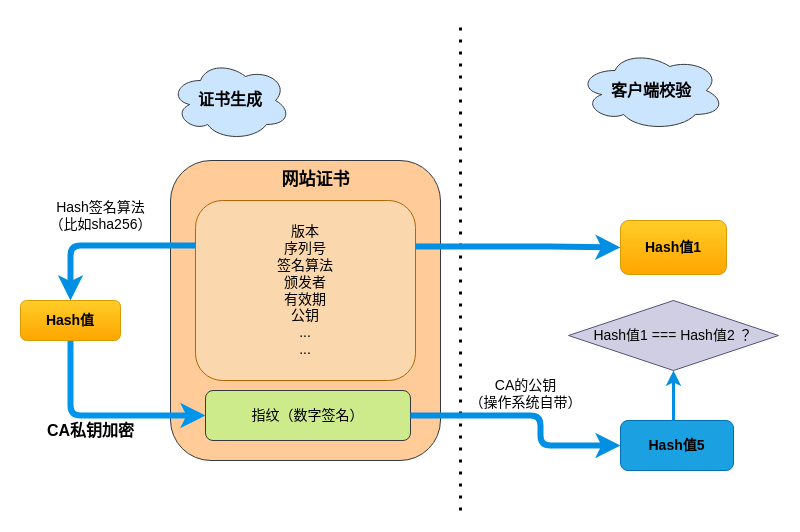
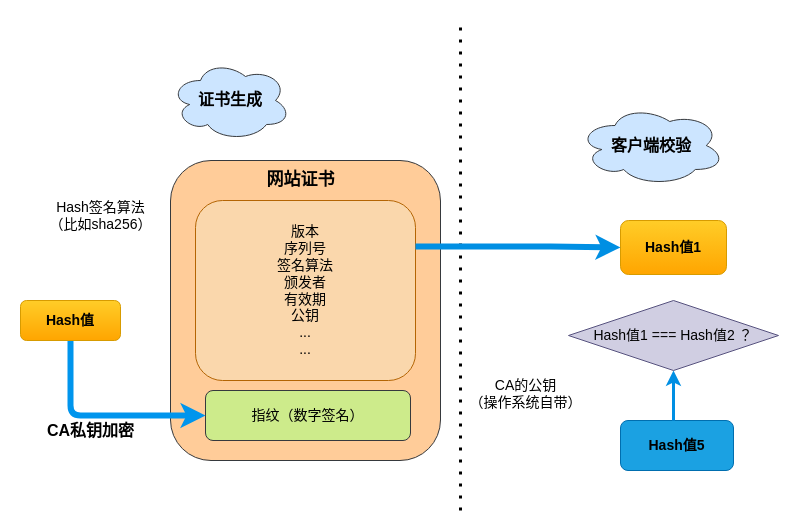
node "客户端校验": moved (652, 91) -> (652, 146)
node "网站证书": moved (316, 181) -> (301, 181)
edge "版本序列号签名算法颁发者有效期公钥......" -> "Hash值": removed
edge "指纹（数字签名）" -> "Hash值5": removed
